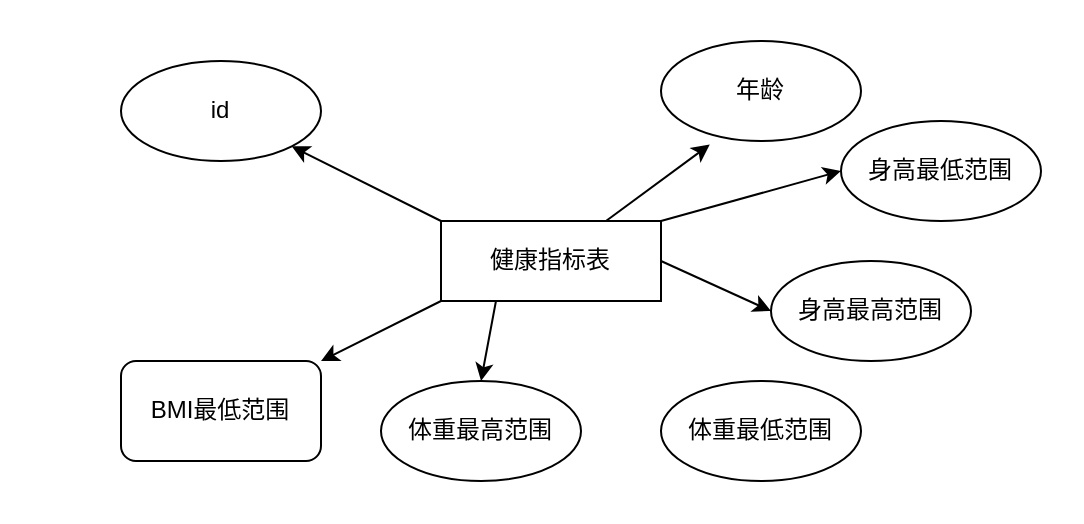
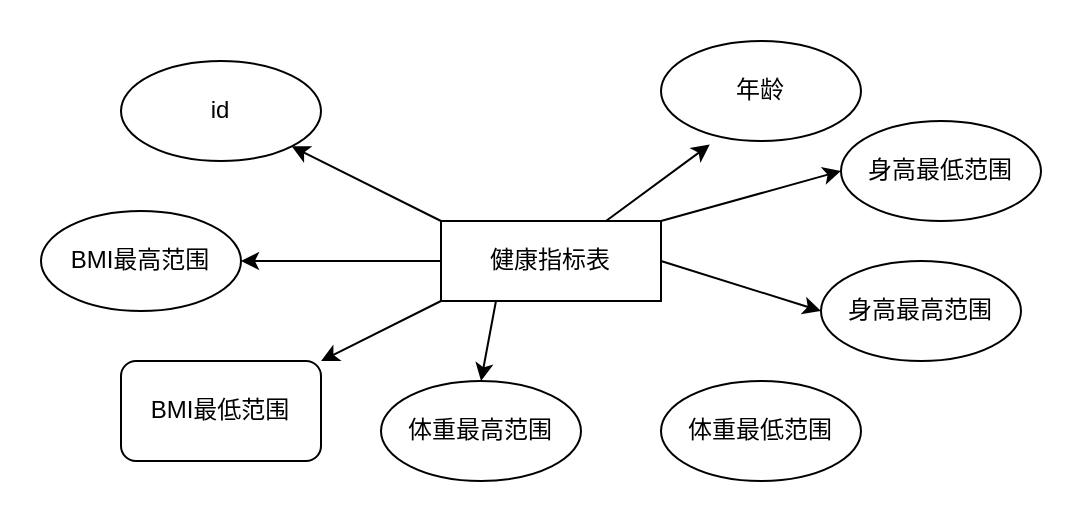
node "BMI最高范围": added
edge "健康指标表" -> "BMI最高范围": added
node "身高最高范围": moved (871, 311) -> (921, 311)
